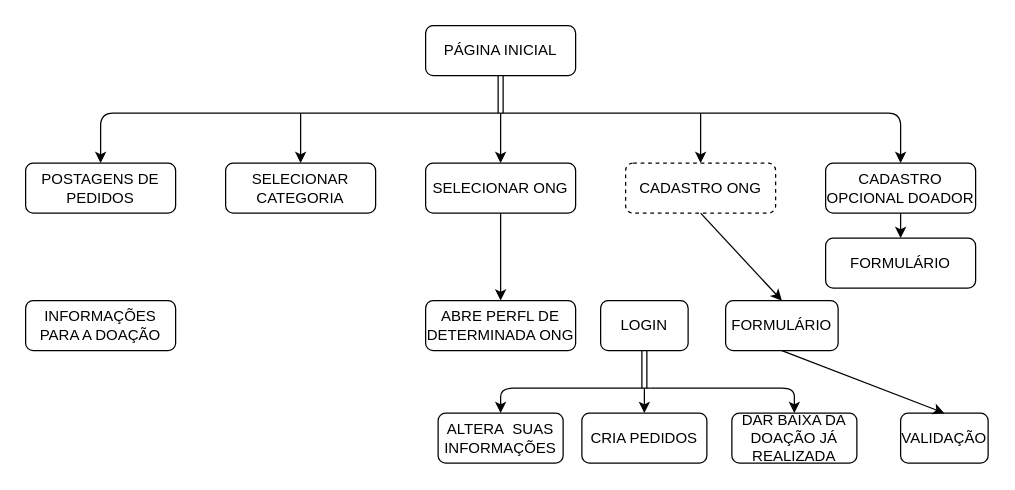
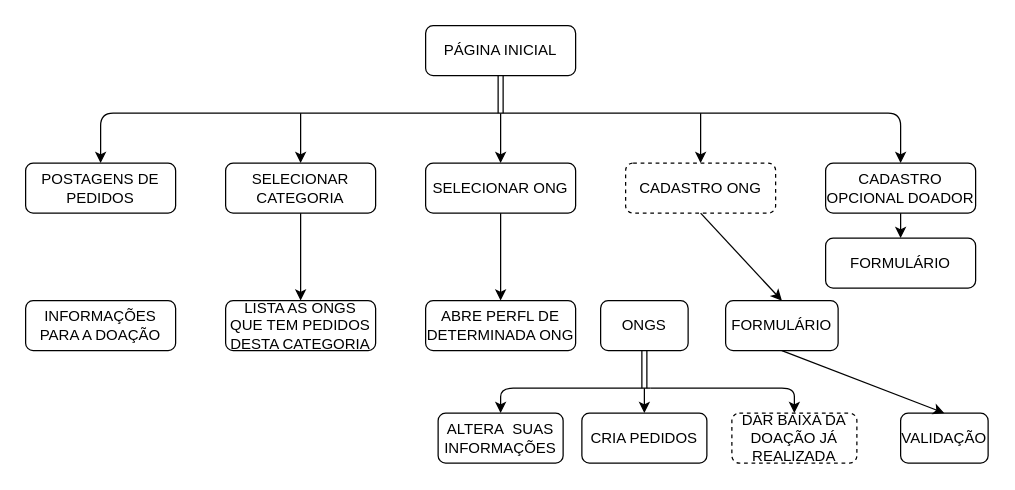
edge "SELECIONAR CATEGORIA" -> "LISTA AS ONGS QUE TEM PEDIDOS DESTA CATEGORIA": added
node "LISTA AS ONGS QUE TEM PEDIDOS DESTA CATEGORIA": added
node "LOGIN": label "LOGIN" -> "ONGS"
node "DAR BAIXA DA DOAÇÃO JÁ REALIZADA": style solid -> dashed
